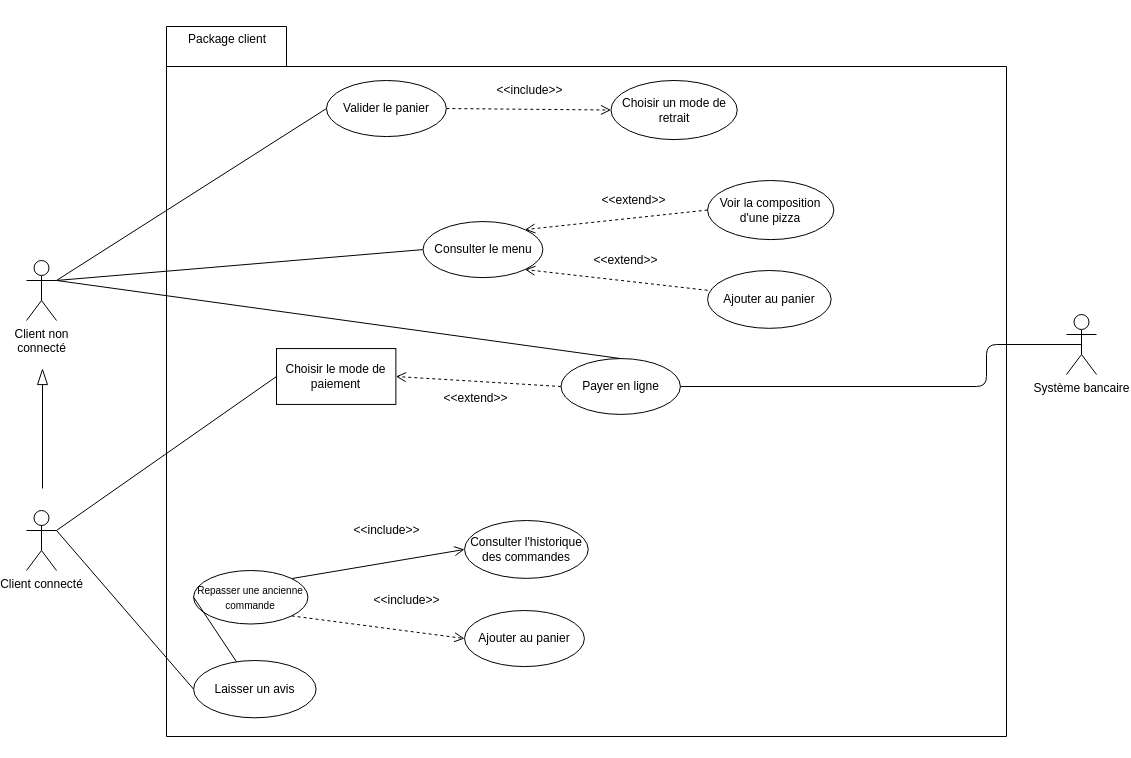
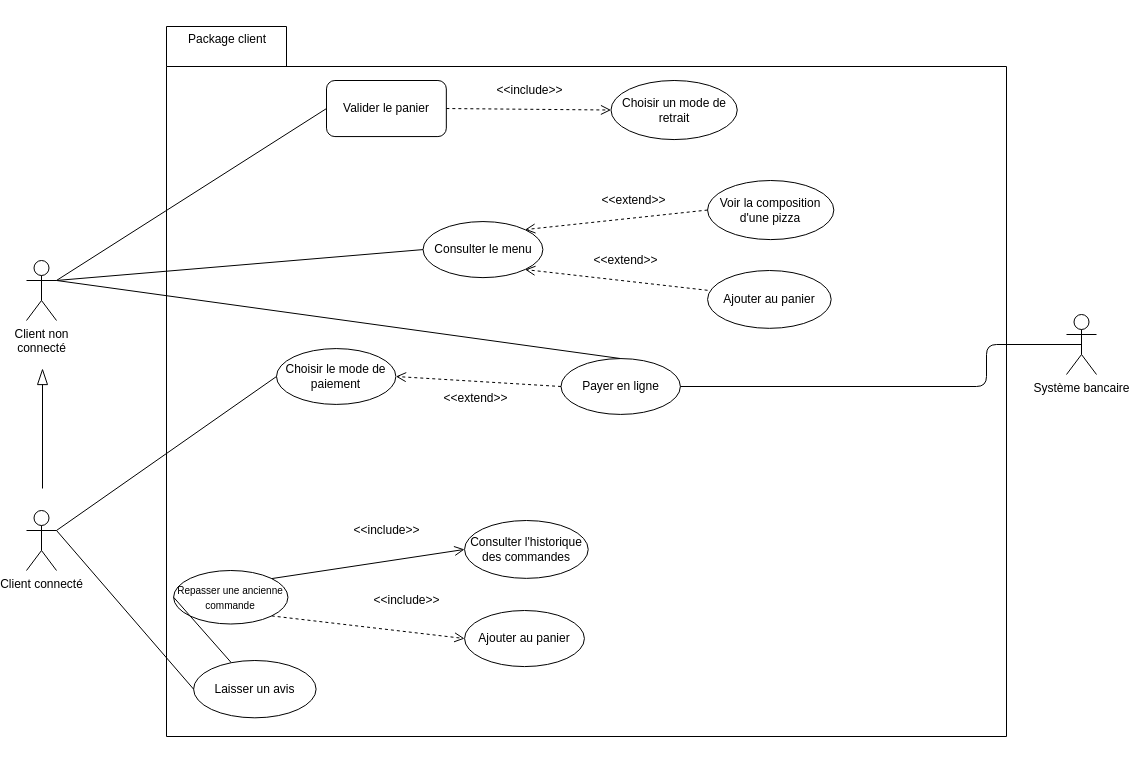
node "Valider le panier": shape ellipse -> rounded rectangle
node "Choisir le mode de paiement": shape rectangle -> ellipse
node "Repasser une ancienne commande": moved (251, 597) -> (231, 597)
